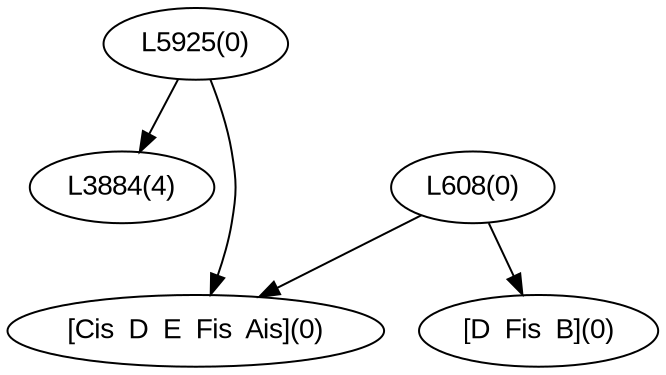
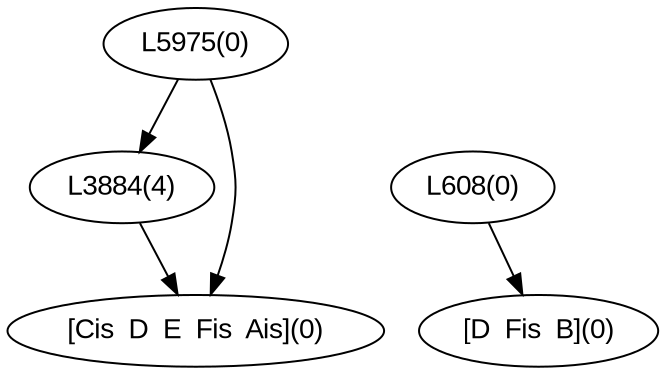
node "L5925(0)": label "L5925(0)" -> "L5975(0)"
edge "L608(0)" -> "[Cis  D  E  Fis  Ais](0)": now "L3884(4)" -> "[Cis  D  E  Fis  Ais](0)"
